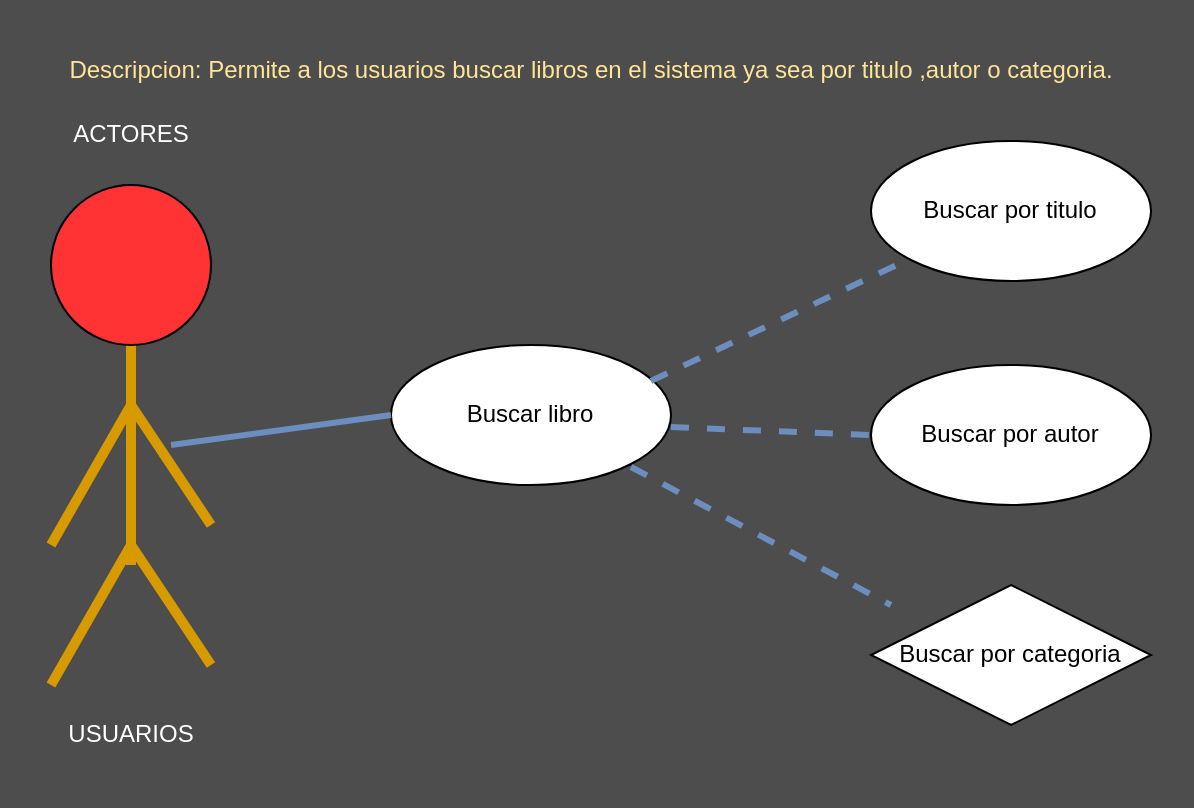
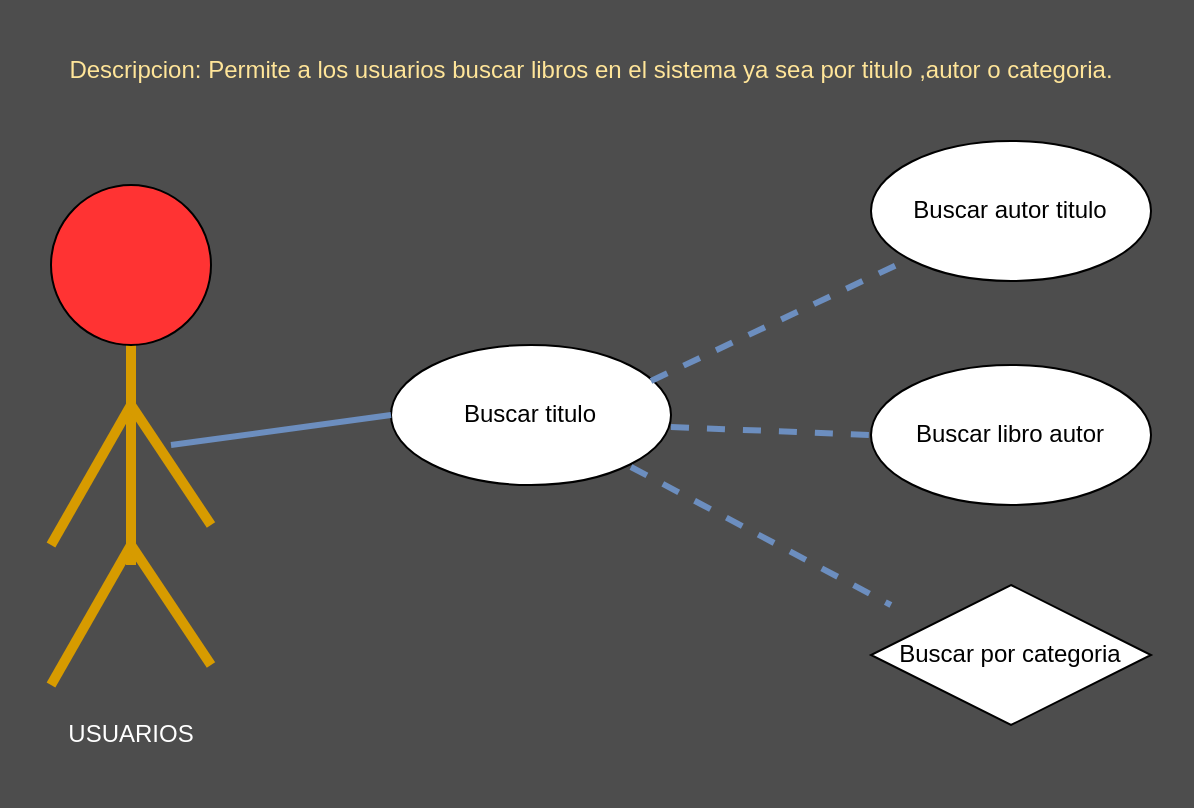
node "ACTORES": removed
node "Buscar por titulo": label "Buscar por titulo" -> "Buscar autor titulo"
node "Buscar libro": label "Buscar libro" -> "Buscar titulo"
node "Buscar por autor": label "Buscar por autor" -> "Buscar libro autor"
